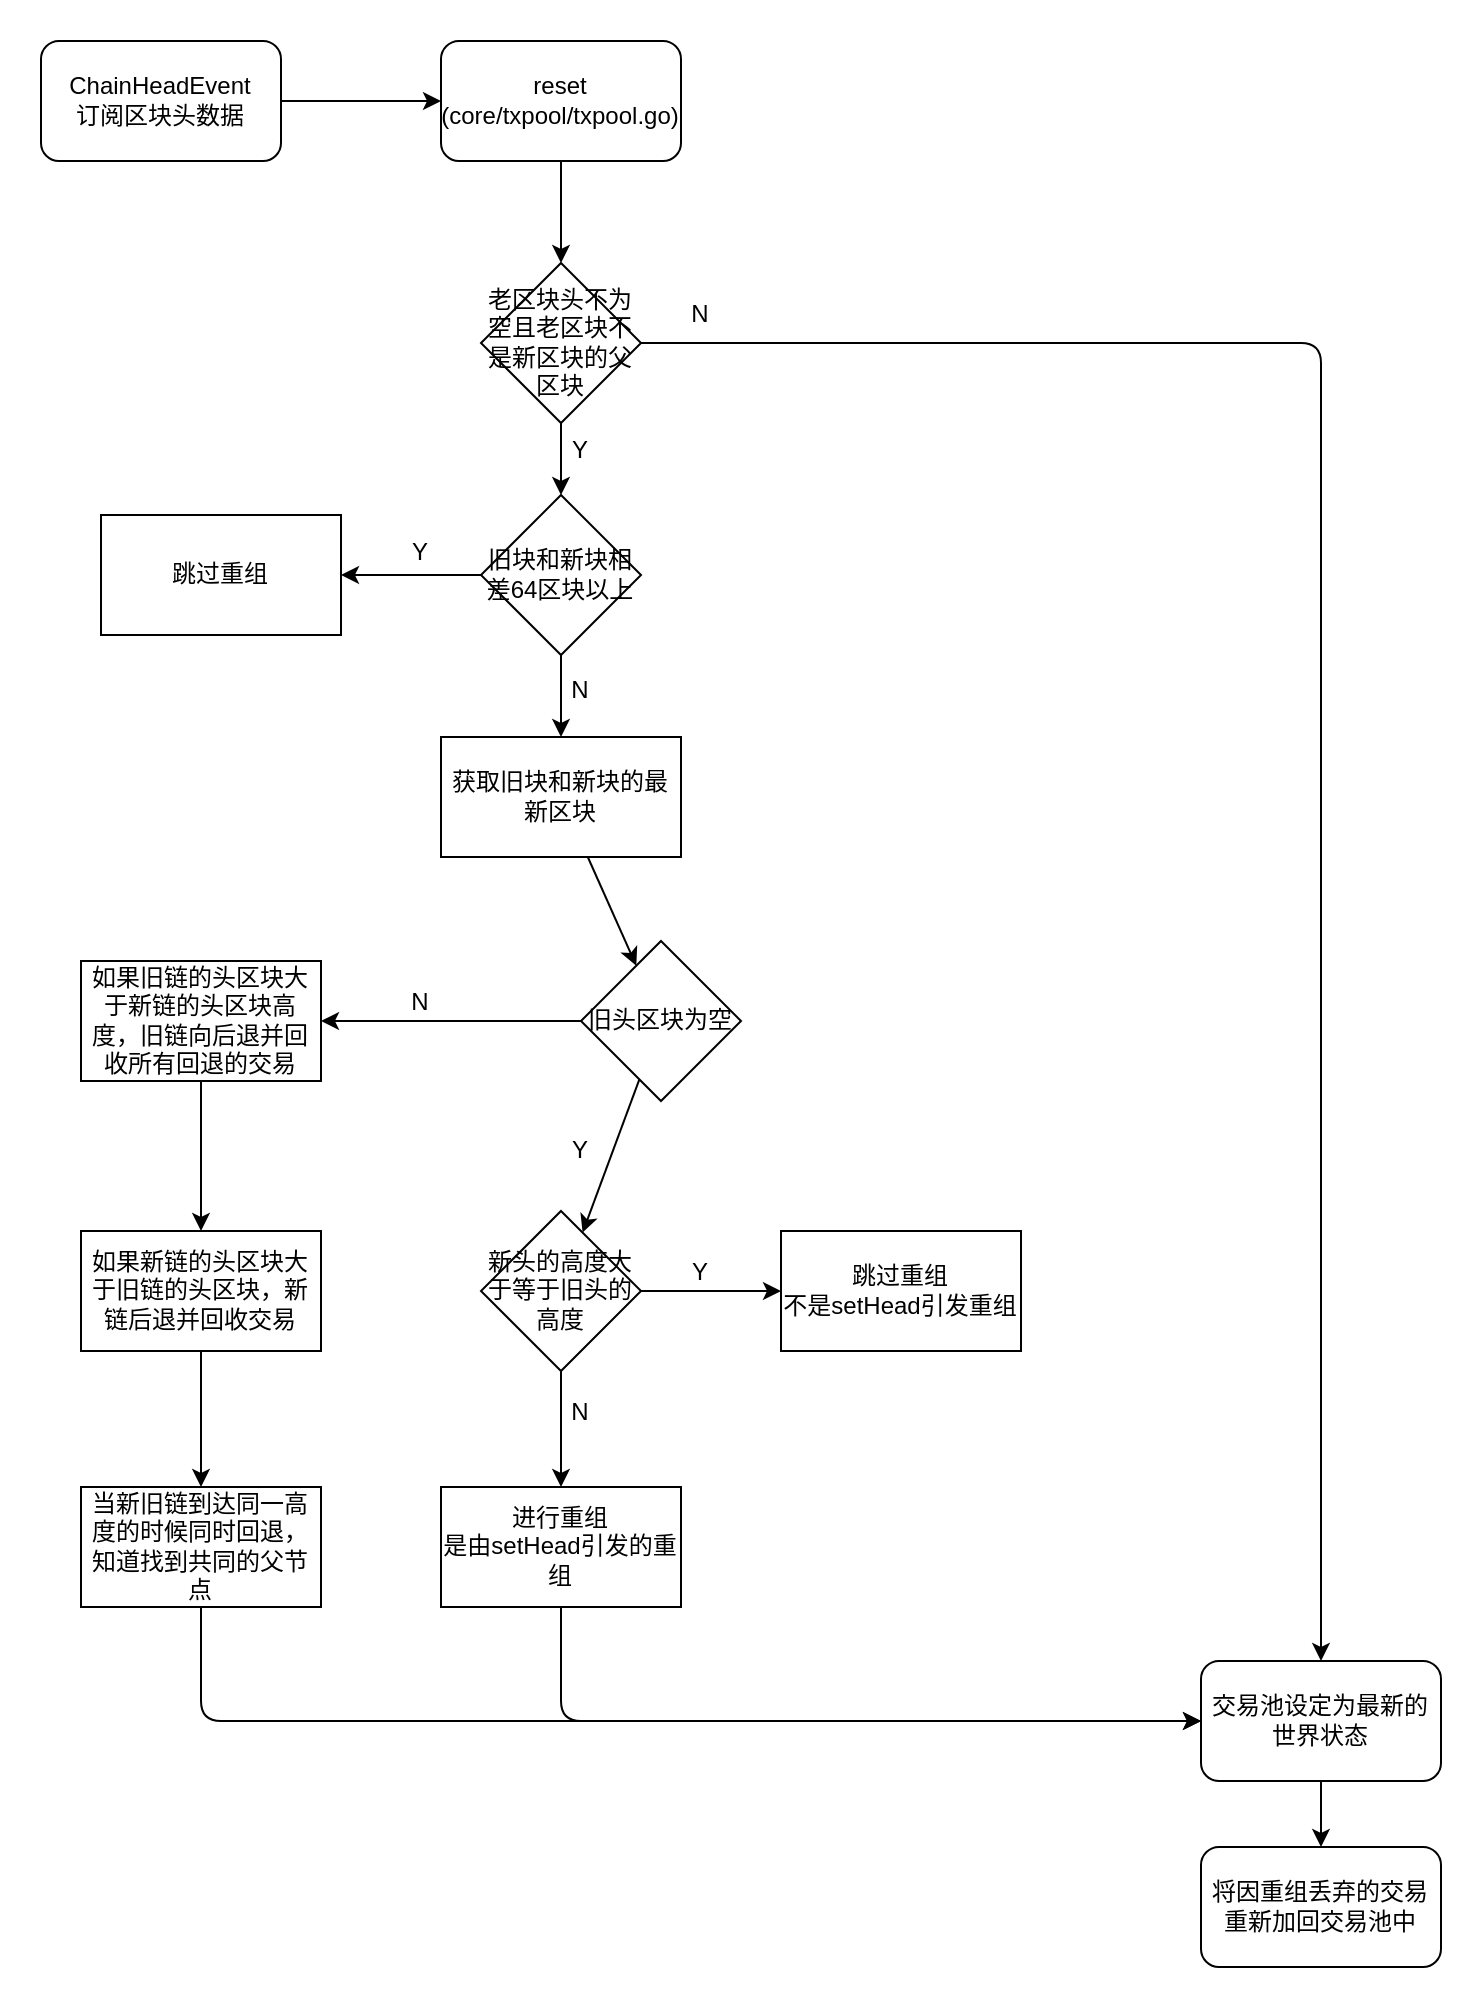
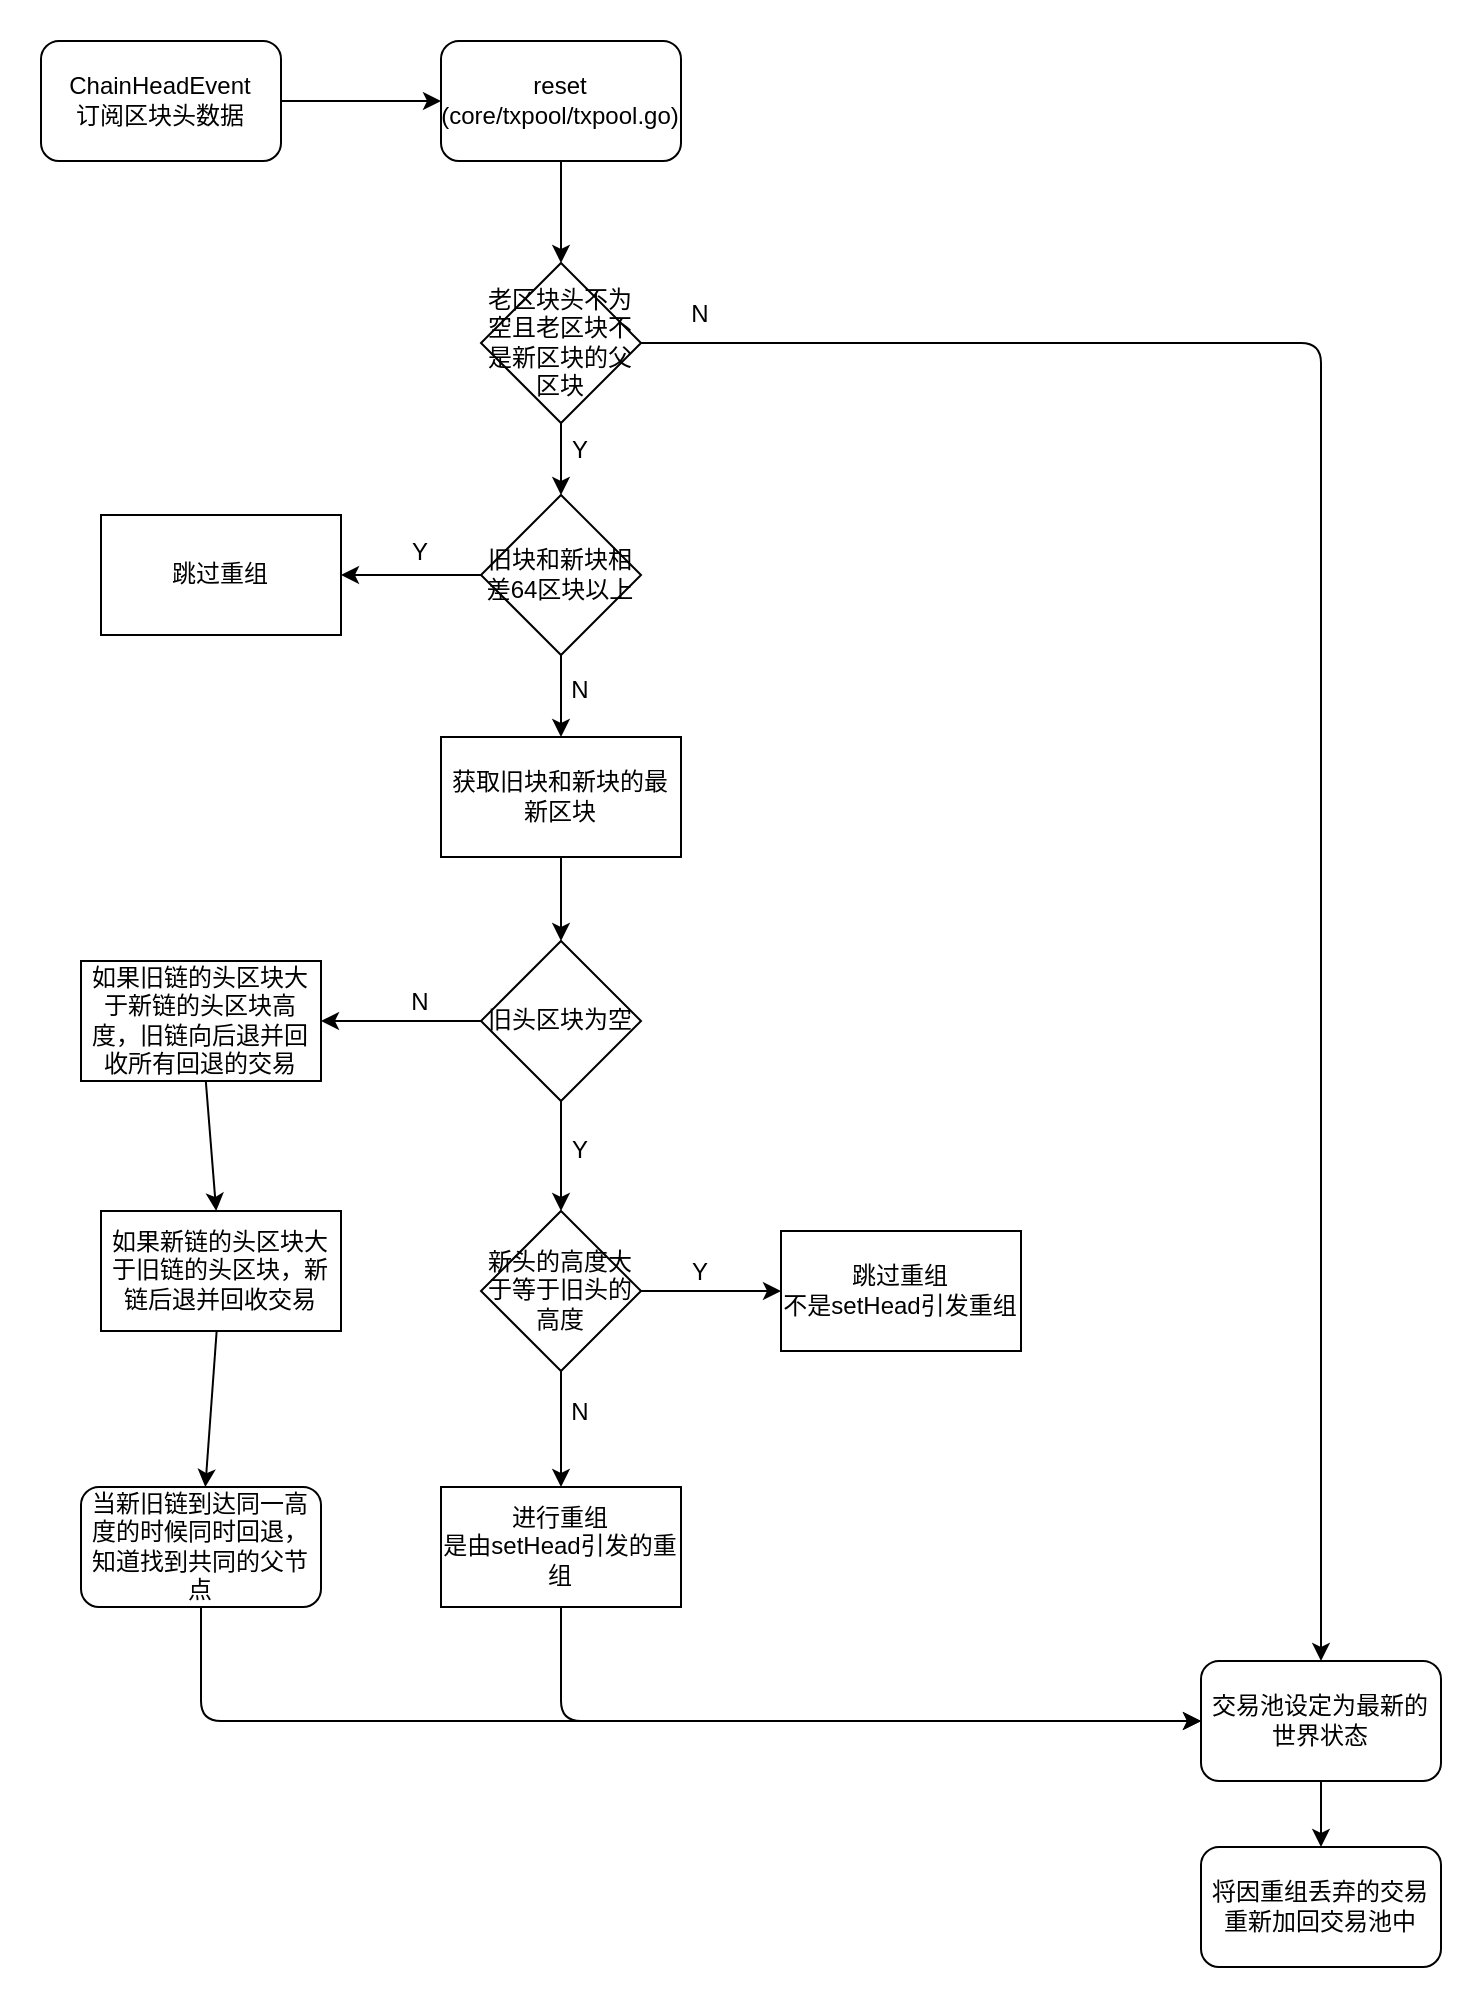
node "旧头区块为空": moved (661, 1021) -> (561, 1021)
node "如果新链的头区块大于旧链的头区块，新链后退并回收交易": moved (201, 1291) -> (221, 1271)
node "当新旧链到达同一高度的时候同时回退，知道找到共同的父节点": shape rectangle -> rounded rectangle
